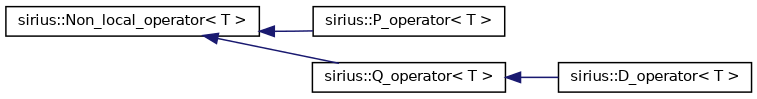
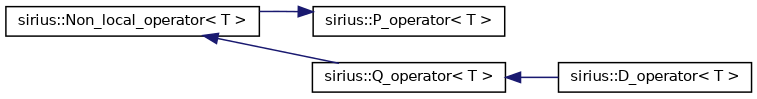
edge "sirius::P_operator< T >" -> "sirius::Non_local_operator< T >": reversed
